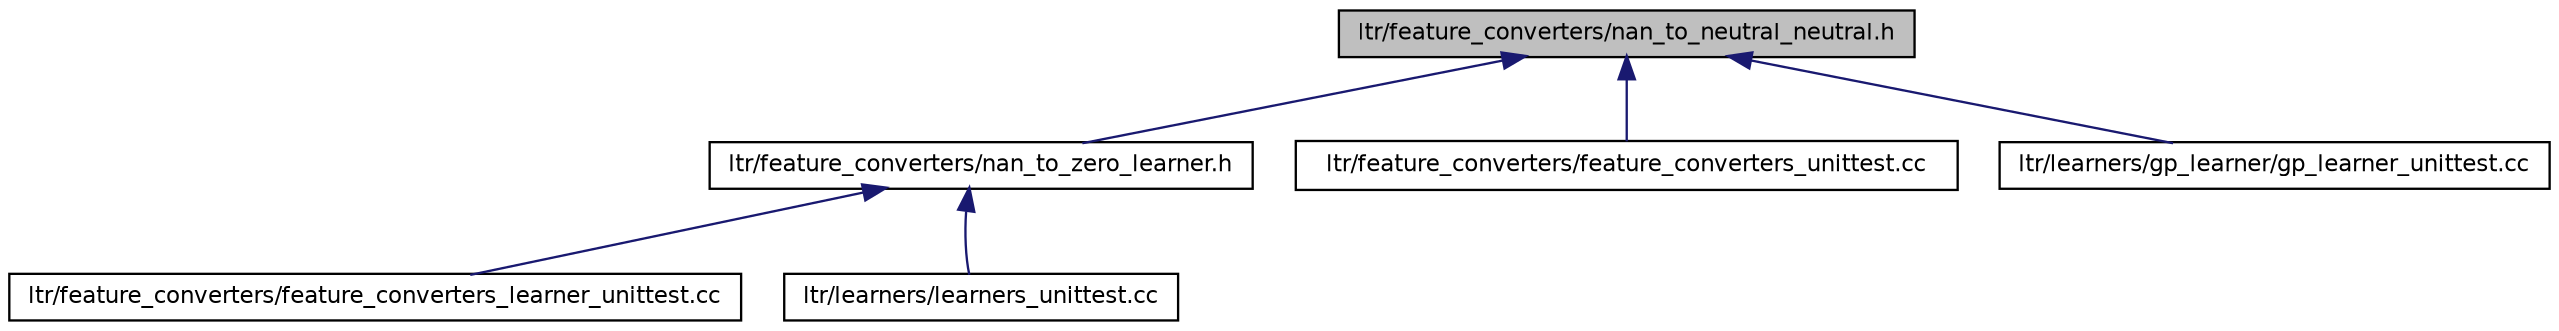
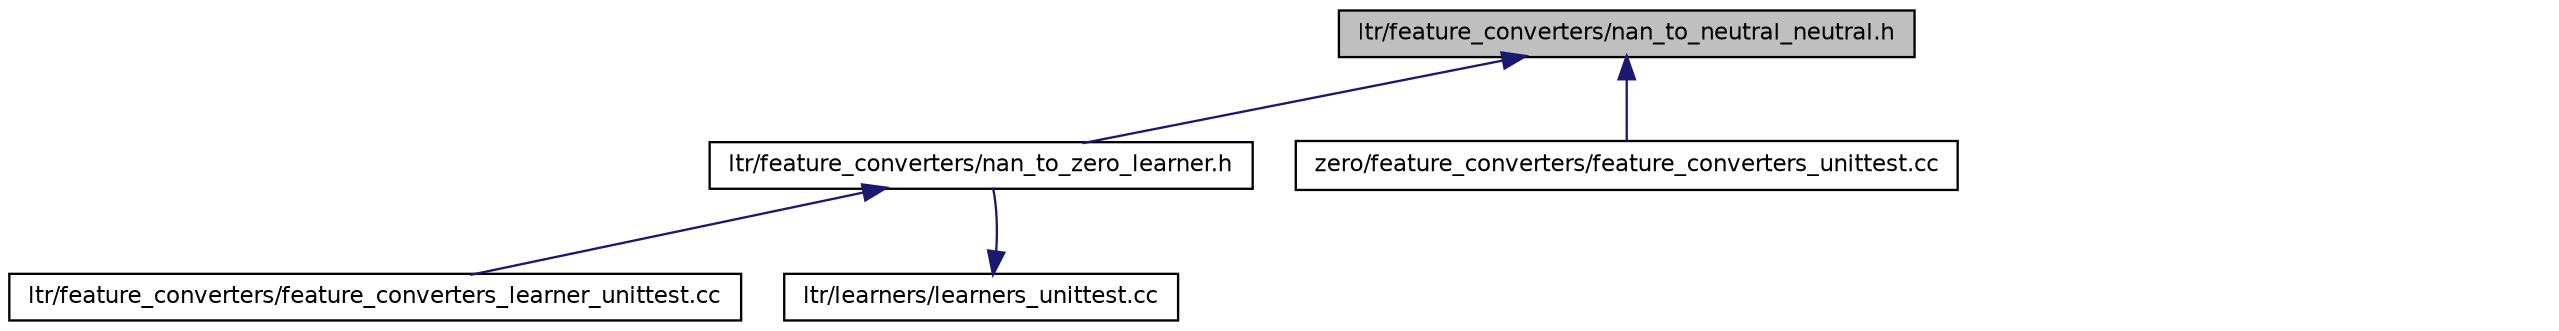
node "ltr/feature_converters/feature_converters_unittest.cc": label "ltr/feature_converters/feature_converters_unittest.cc" -> "zero/feature_converters/feature_converters_unittest.cc"
node "ltr/learners/gp_learner/gp_learner_unittest.cc": removed
edge "ltr/learners/learners_unittest.cc" -> "ltr/feature_converters/nan_to_zero_learner.h": reversed
